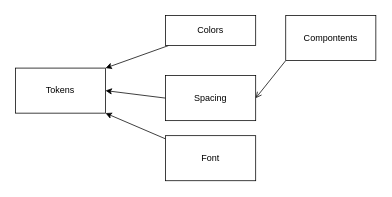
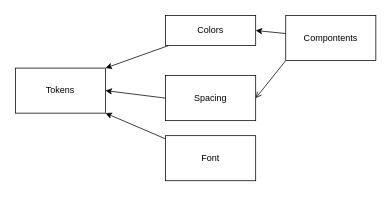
edge "Compontents" -> "Colors": added
